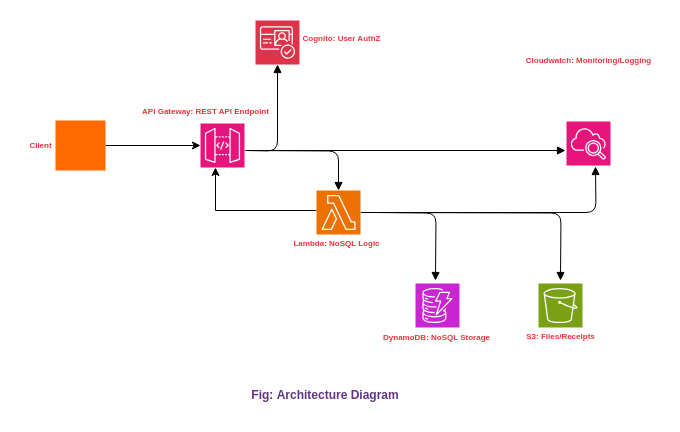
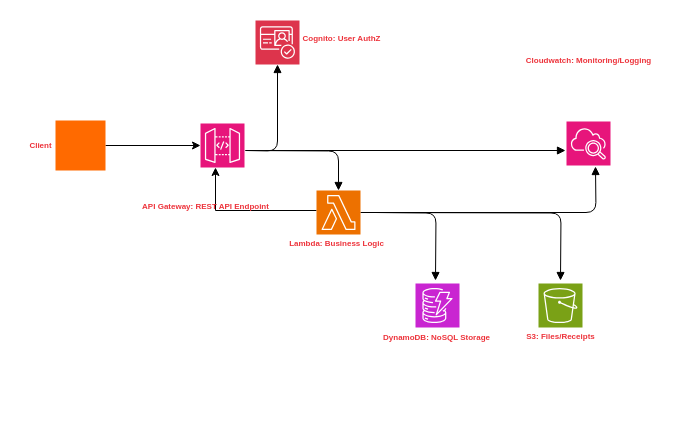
node "API Gateway: REST API Endpoint": moved (206, 112) -> (206, 207)
node "Lambda: NoSQL Logic": label "Lambda: NoSQL Logic" -> "Lambda: Business Logic"
node "Fig: Architecture Diagram": removed
